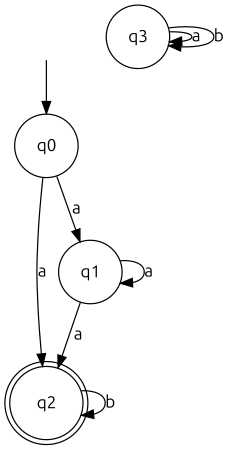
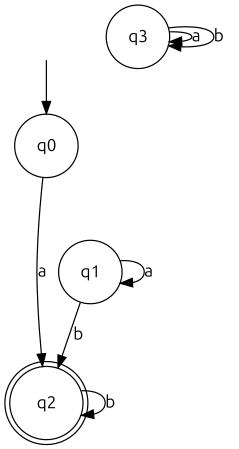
edge "q0" -> "q1": removed, label "a"
edge "q1" -> "q2": label "a" -> "b"
